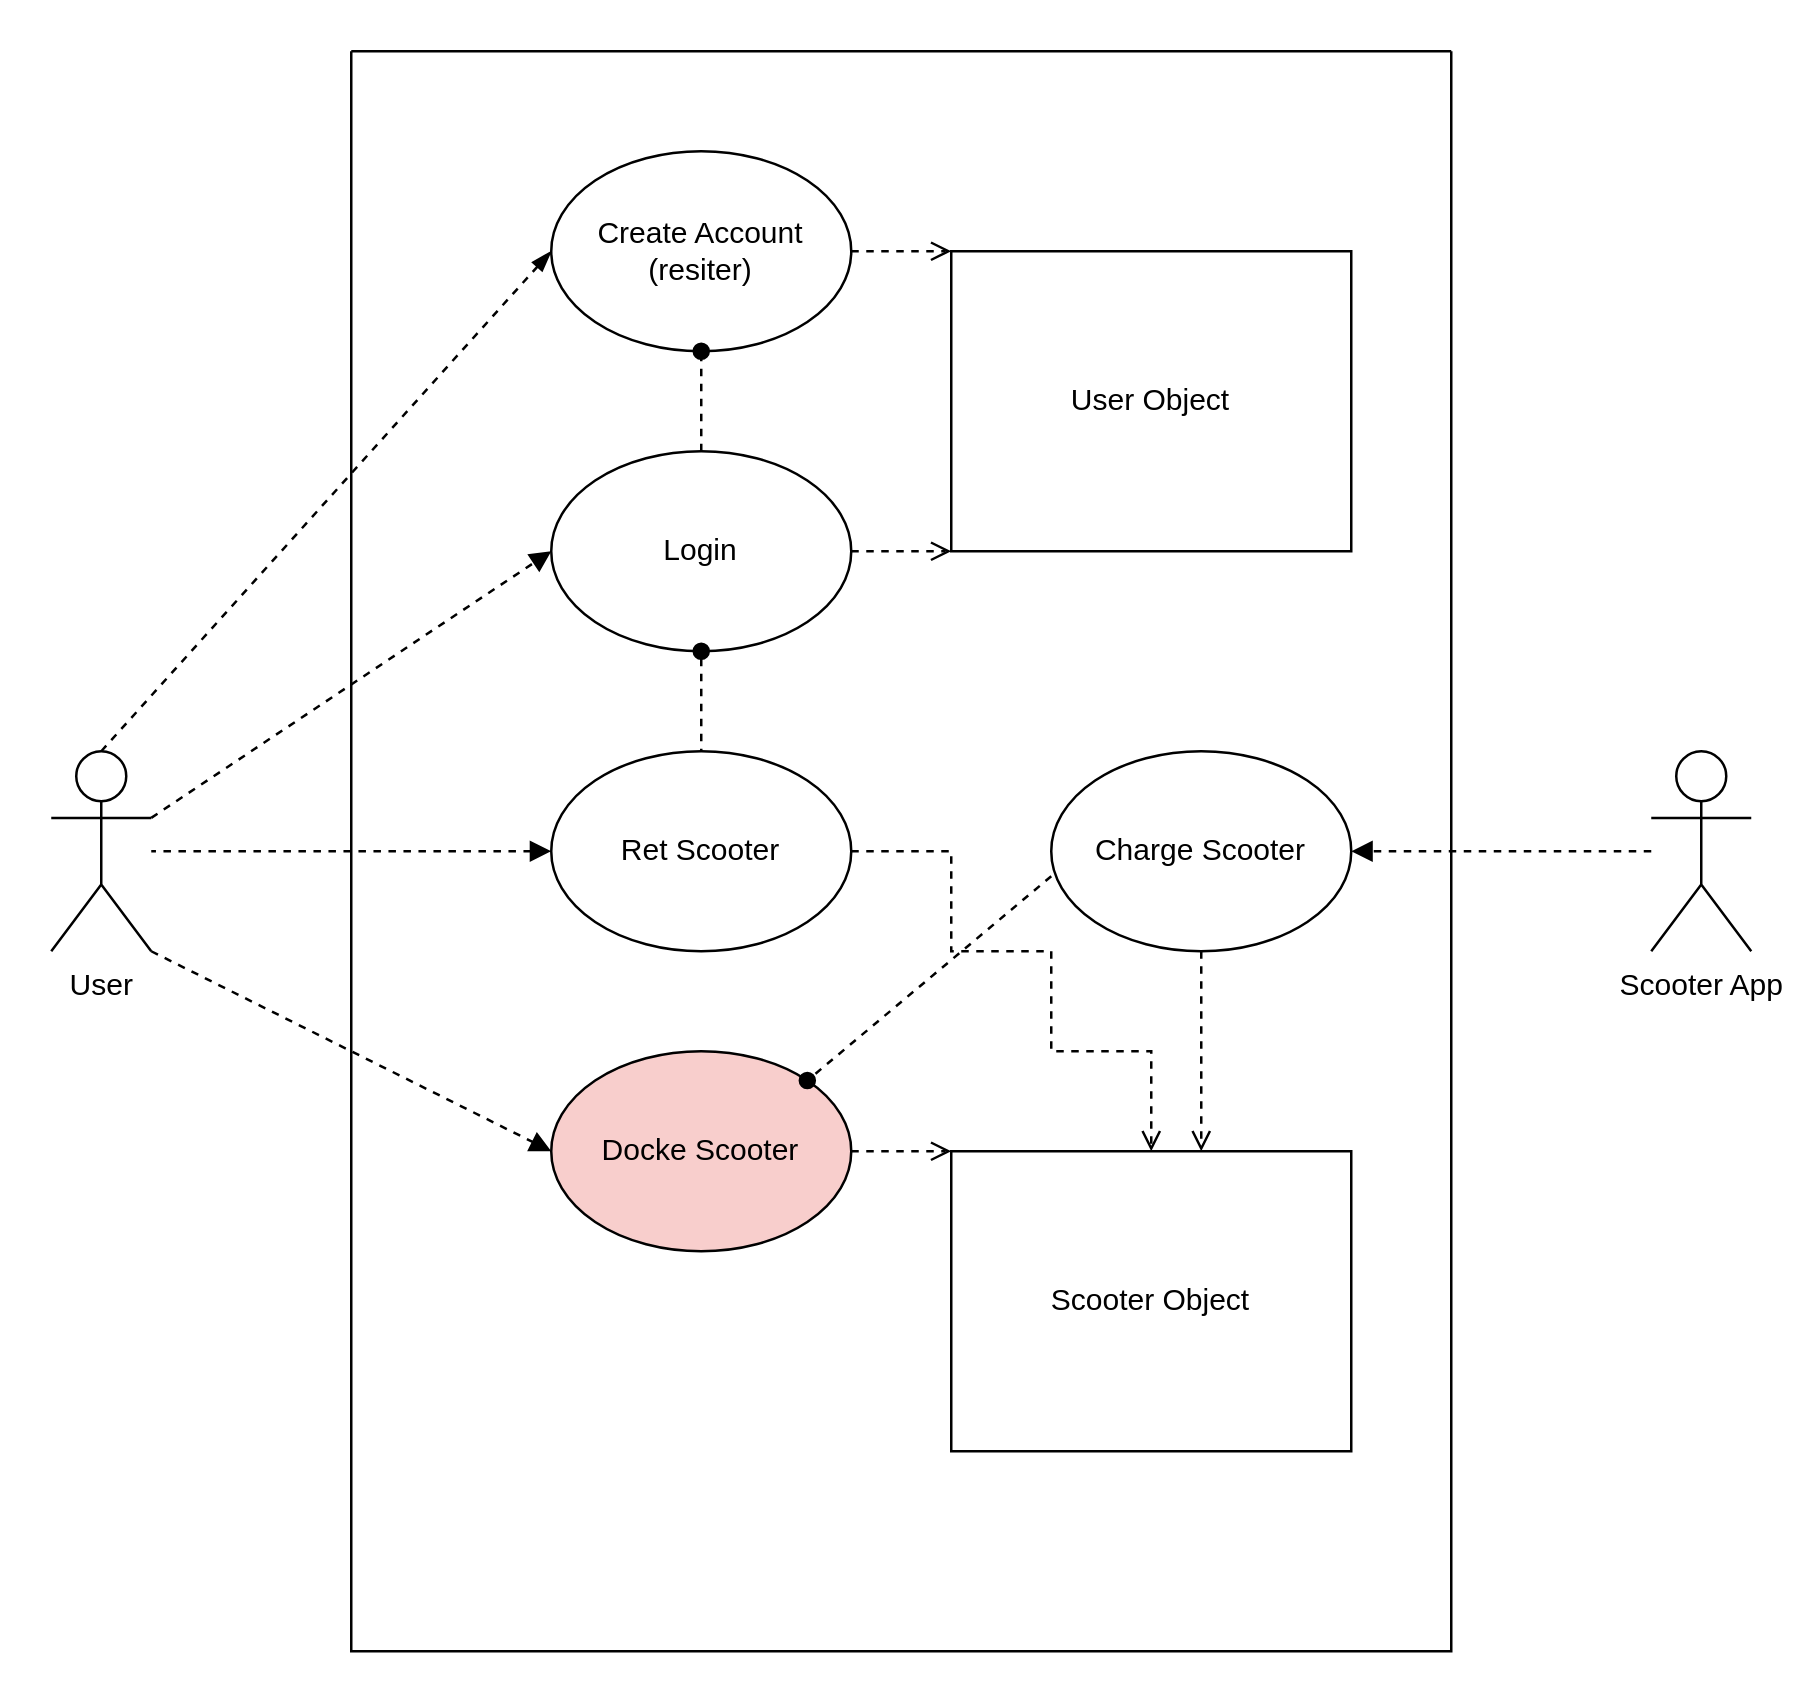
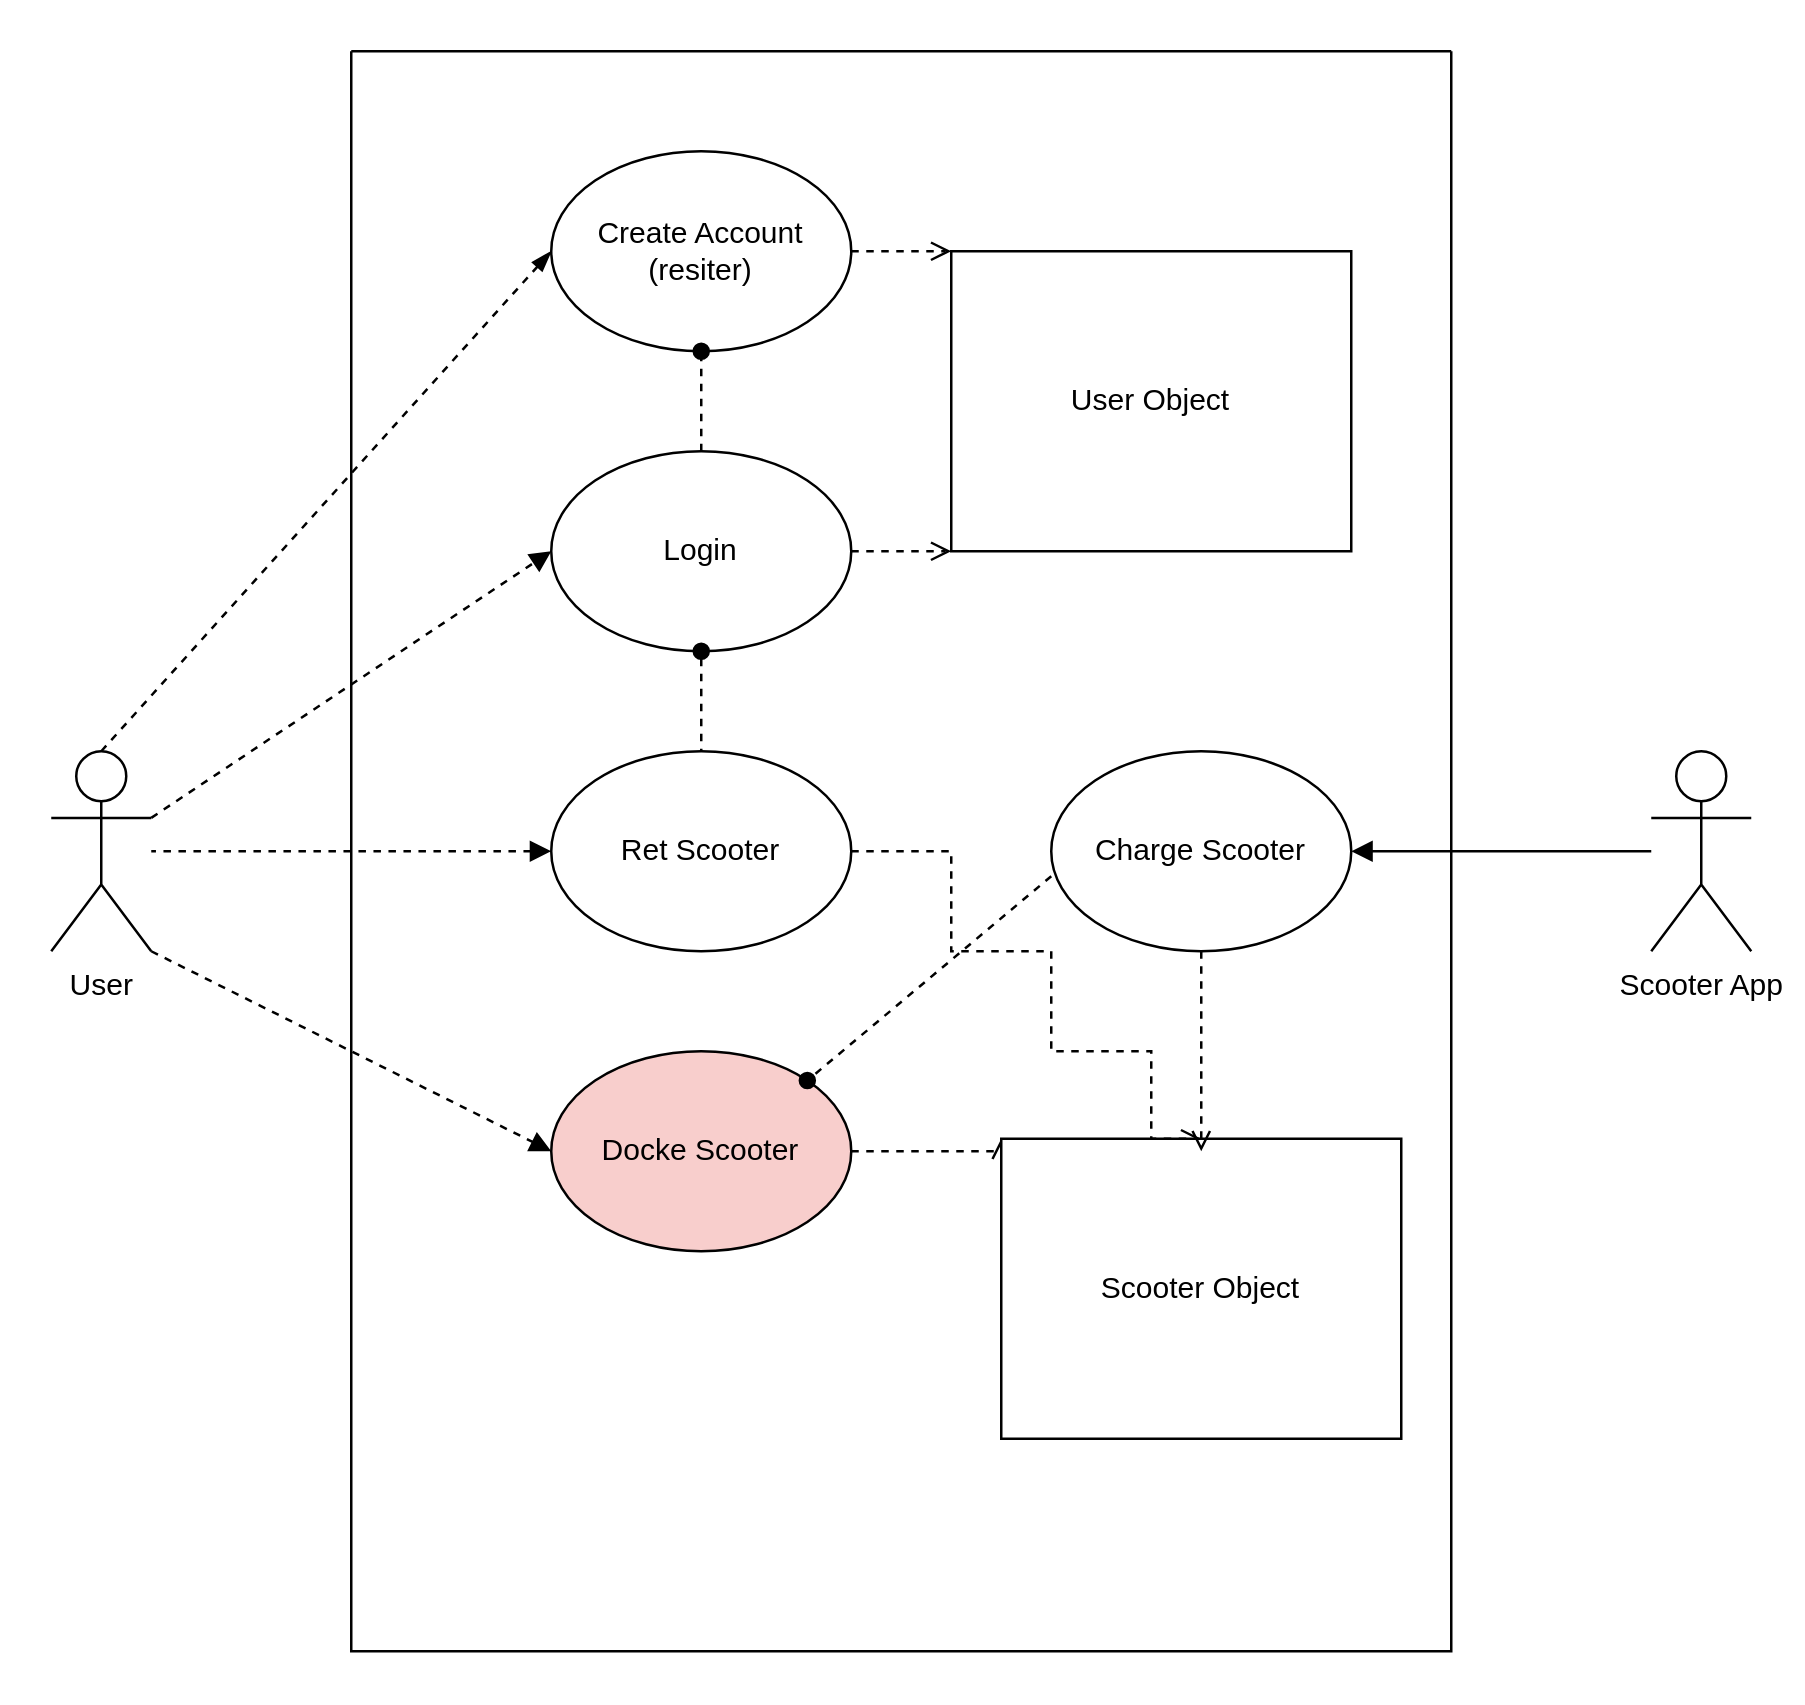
edge "Scooter App" -> "Charge Scooter": style dashed -> solid
node "Scooter Object": moved (1151, 1301) -> (1201, 1289)
